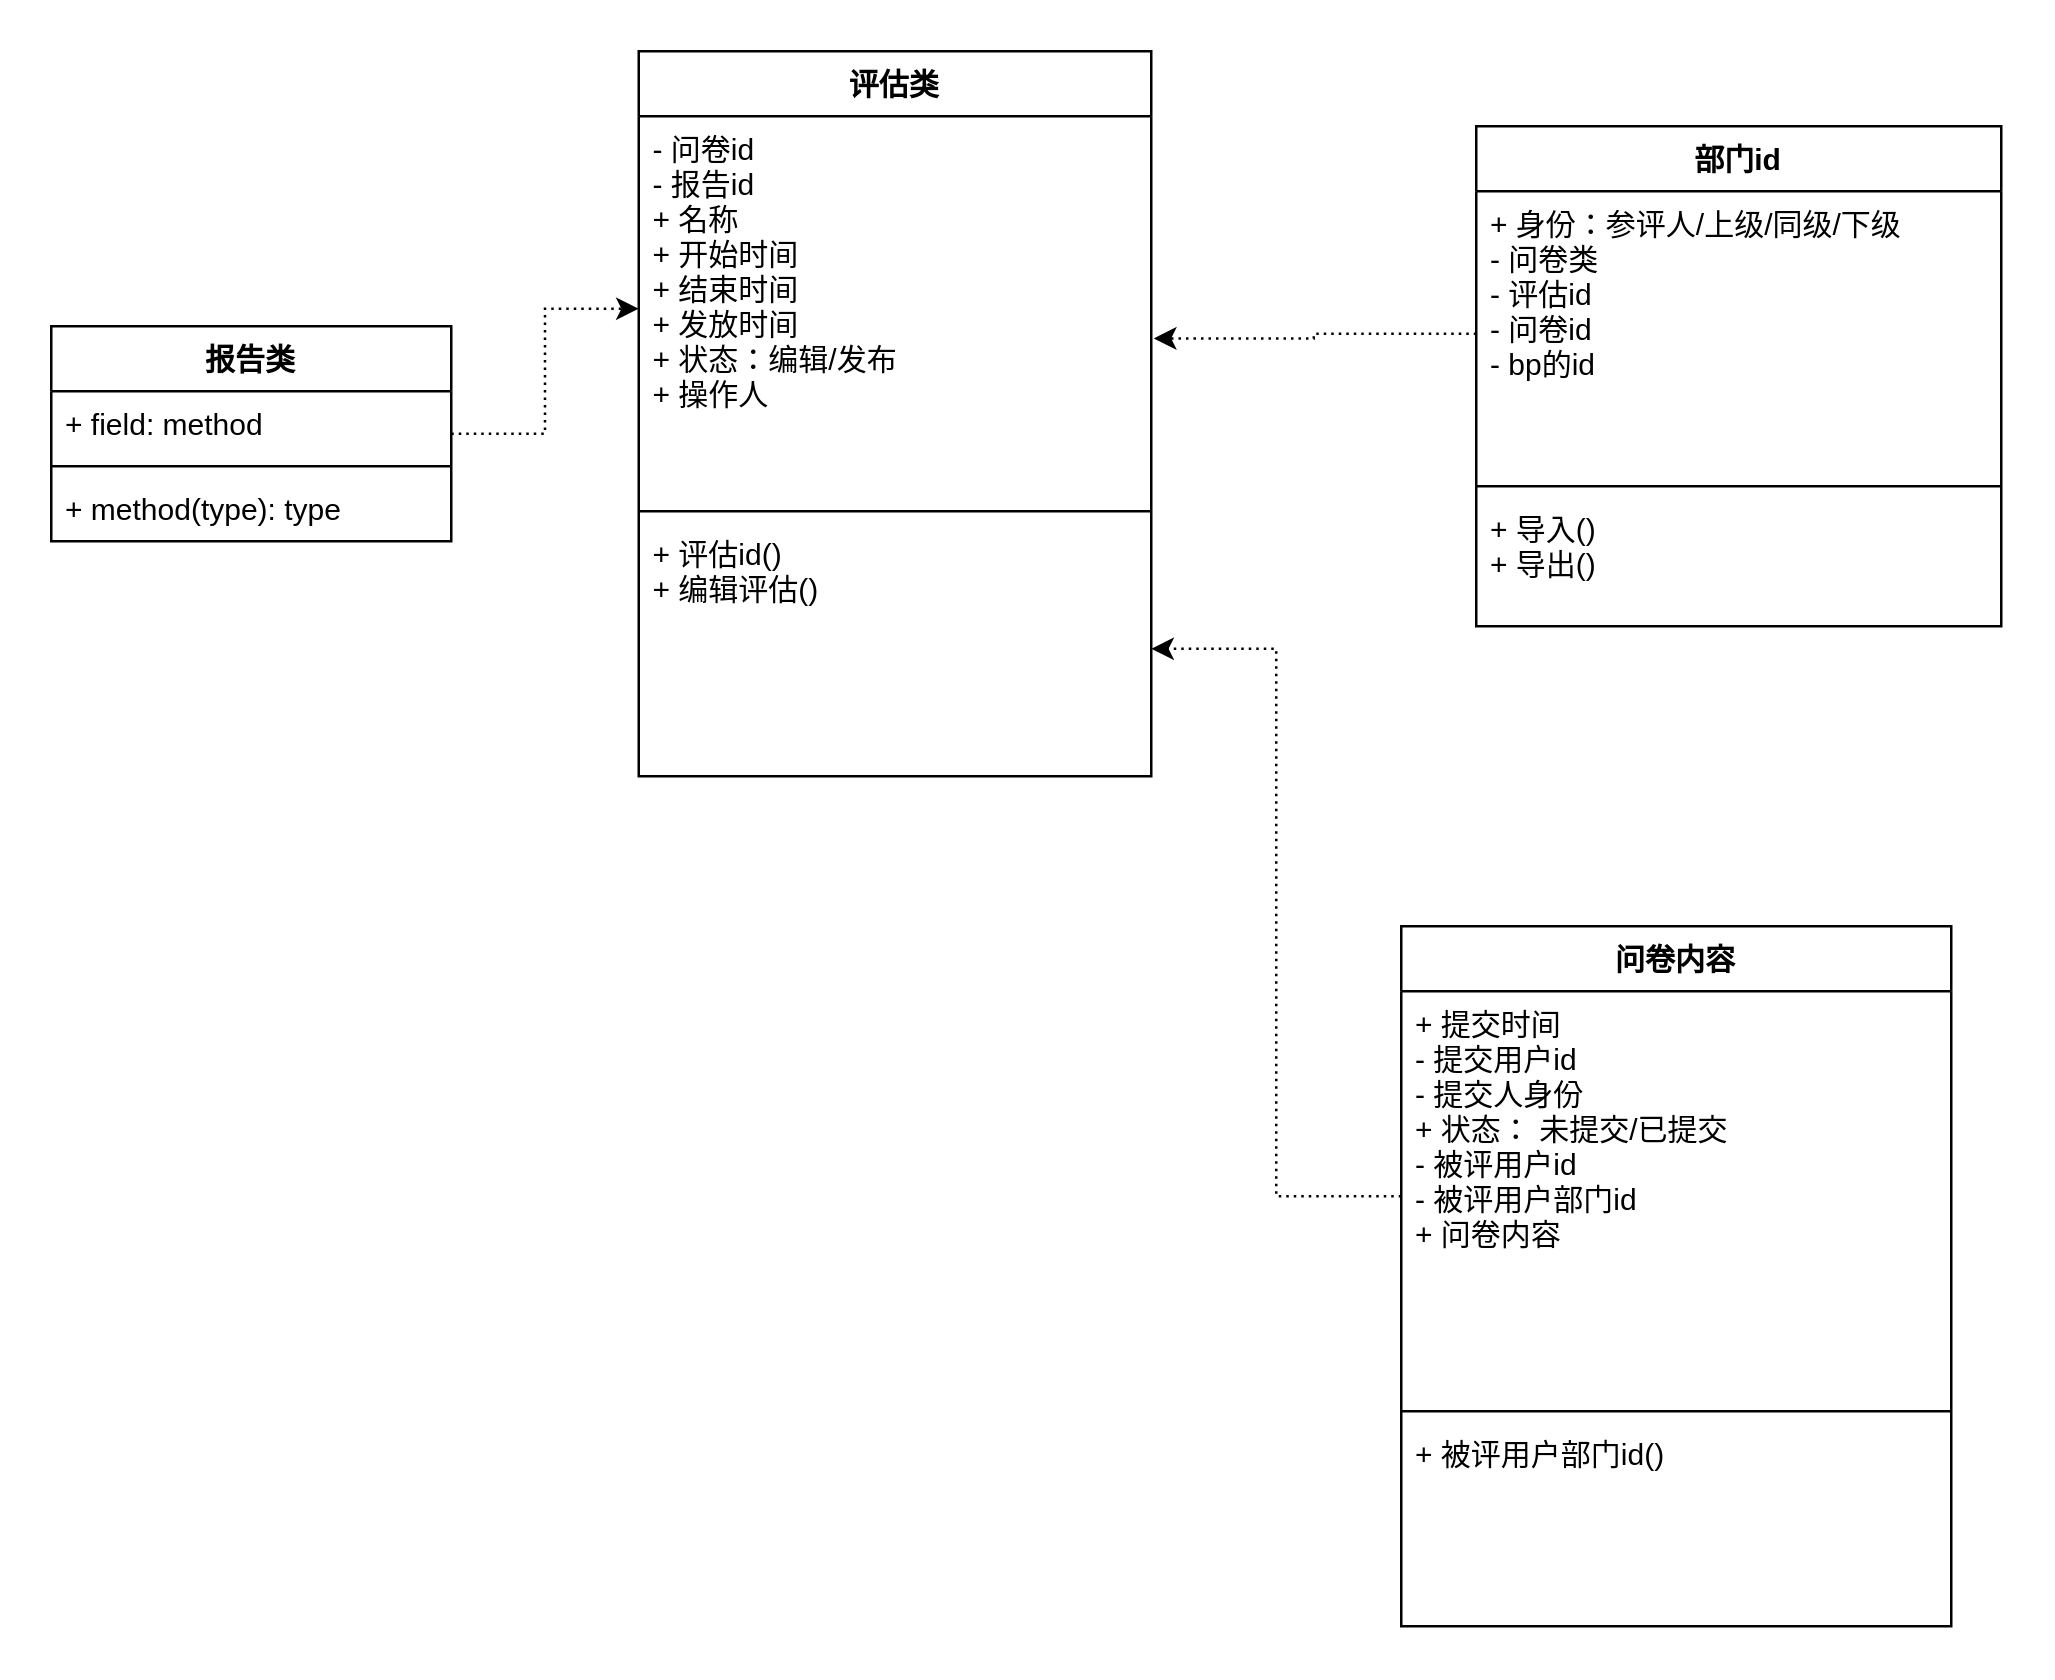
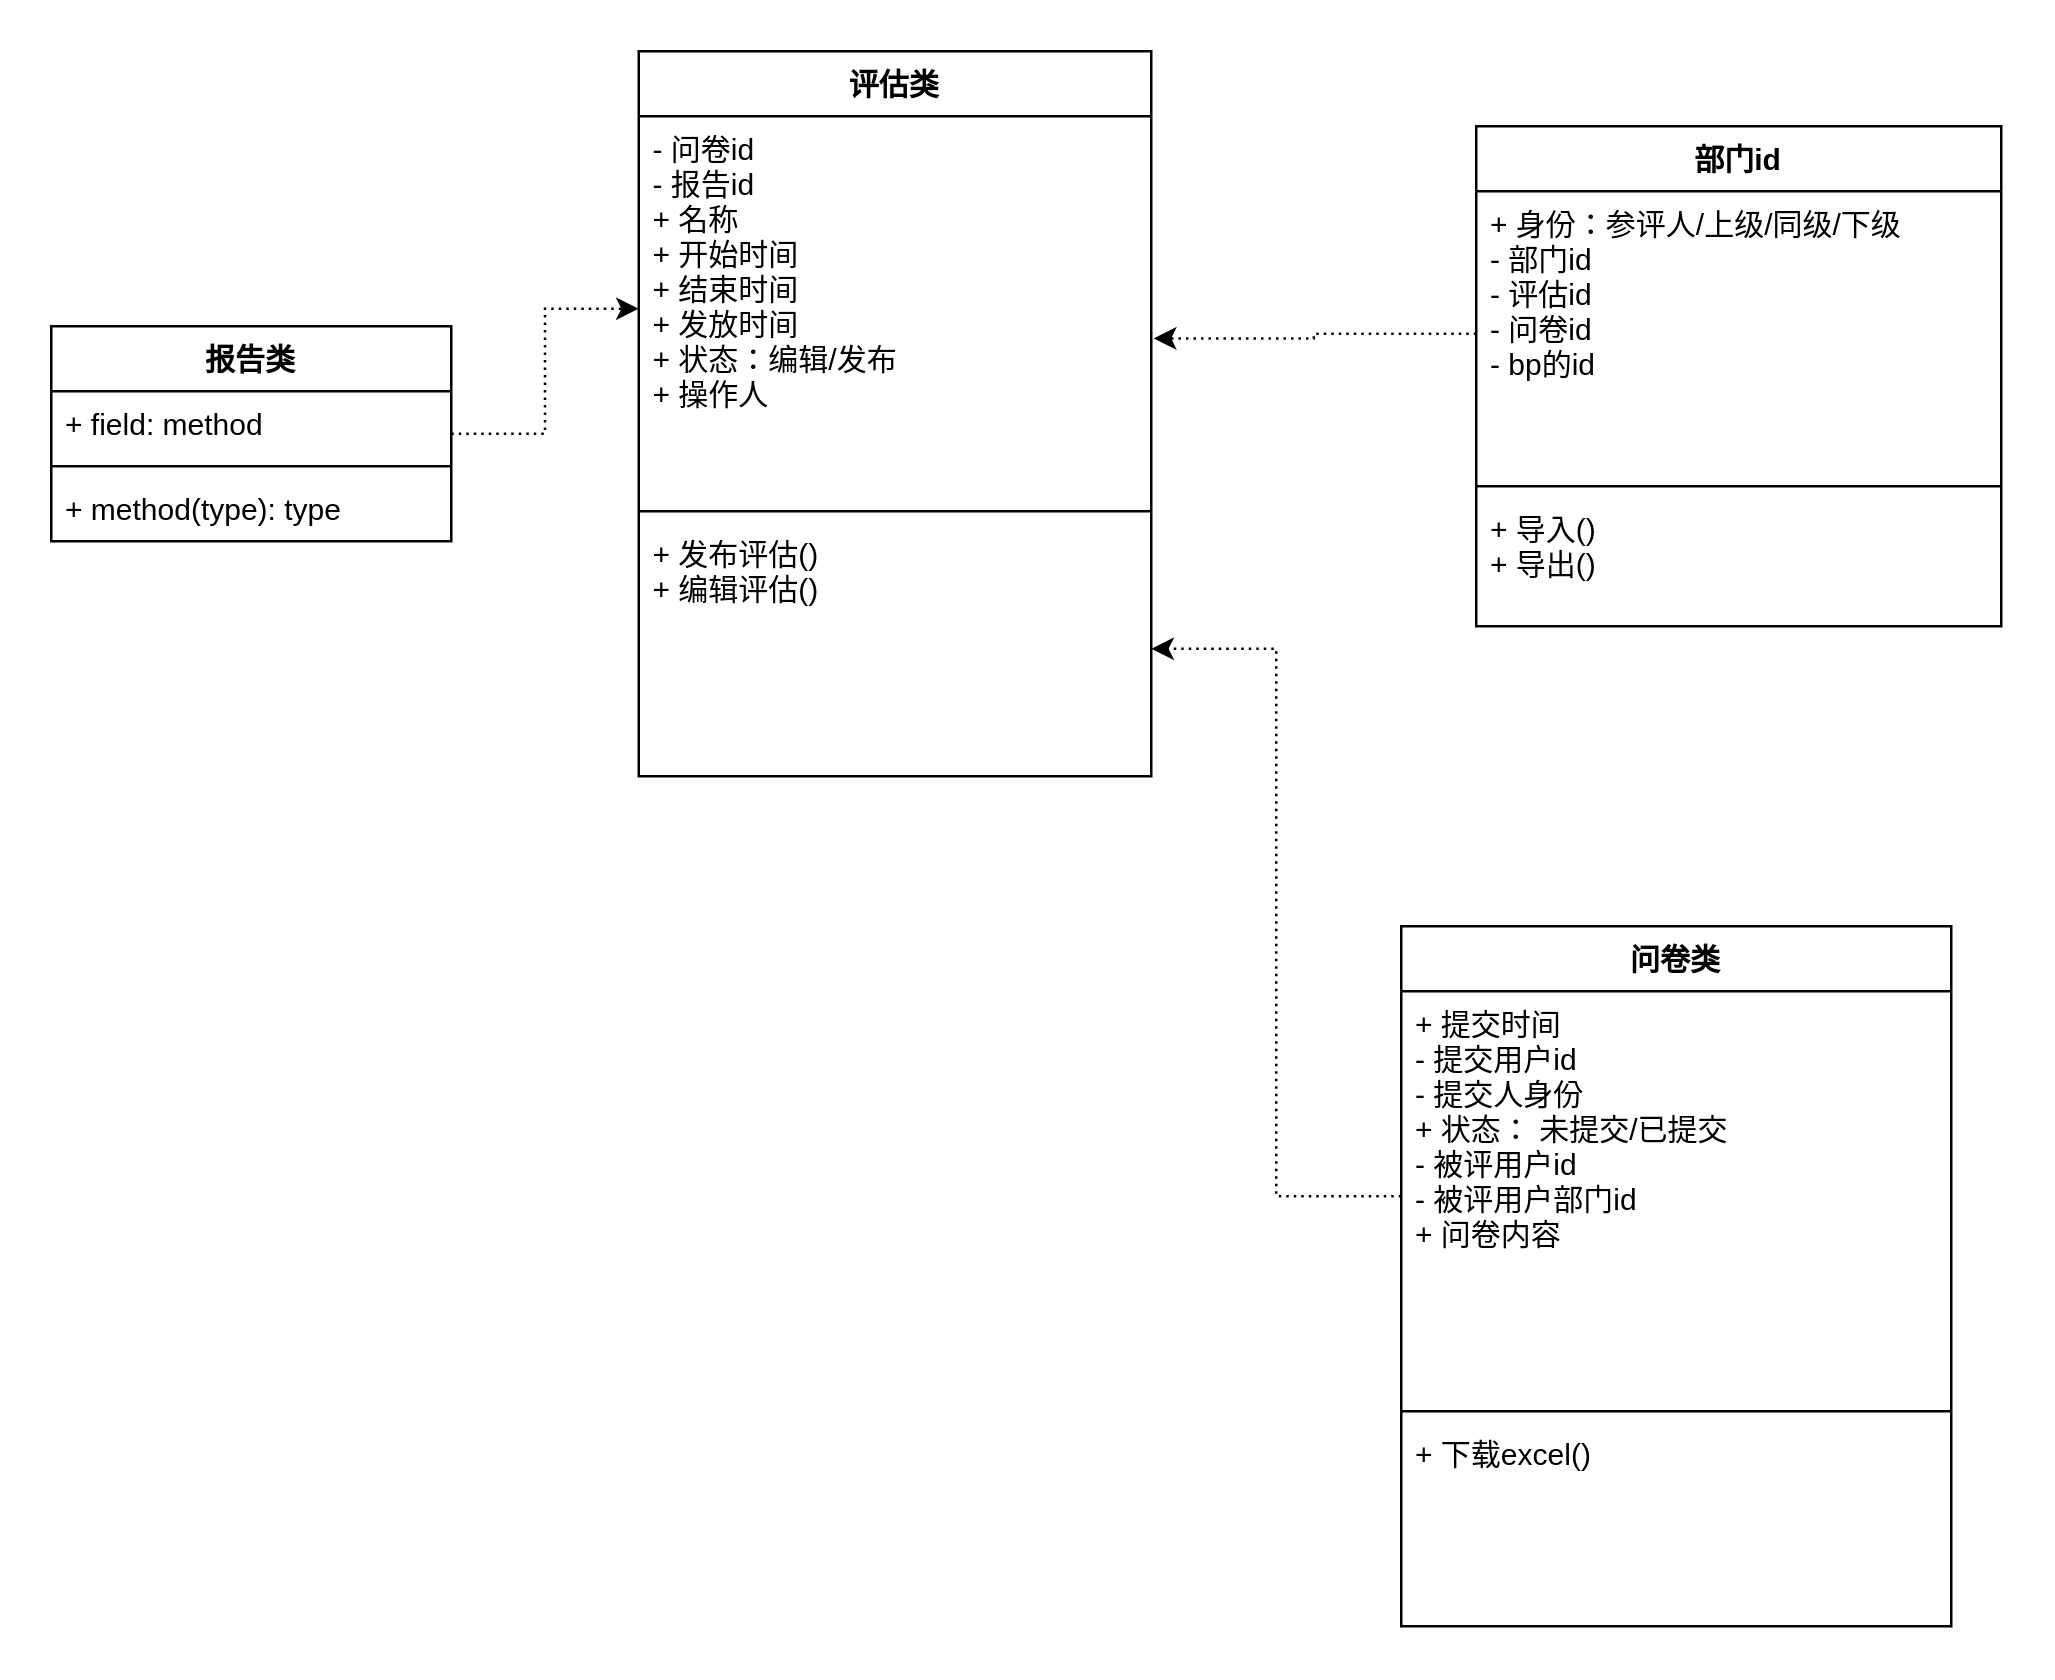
node "+ 身份：参评人/上级/同级/下级 - 问卷类 - 评估id - 问卷id - bp的id": label "+ 身份：参评人/上级/同级/下级 - 问卷类 - 评估id - 问卷id - bp的id" -> "+ 身份：参评人/上级/同级/下级 - 部门id - 评估id - 问卷id - bp的id"
node "+ 评估id() + 编辑评估()": label "+ 评估id() + 编辑评估()" -> "+ 发布评估() + 编辑评估()"
node "问卷内容": label "问卷内容" -> "问卷类"
node "+ 被评用户部门id()": label "+ 被评用户部门id()" -> "+ 下载excel()"
